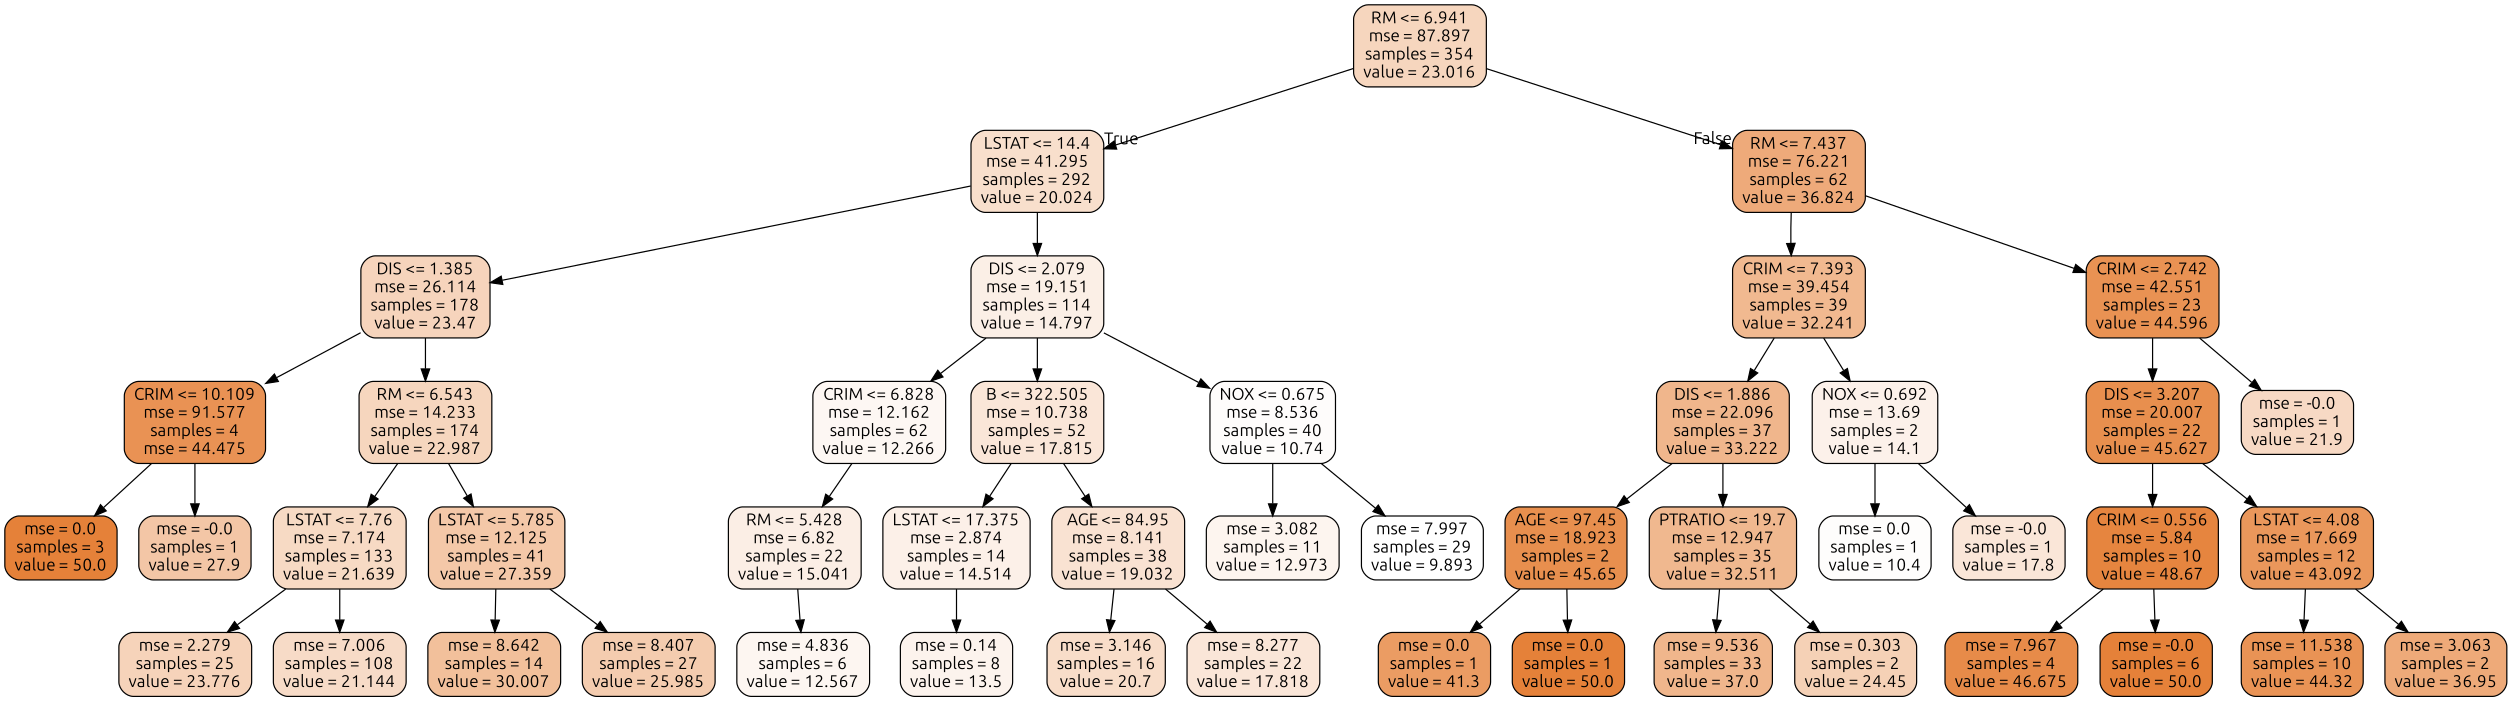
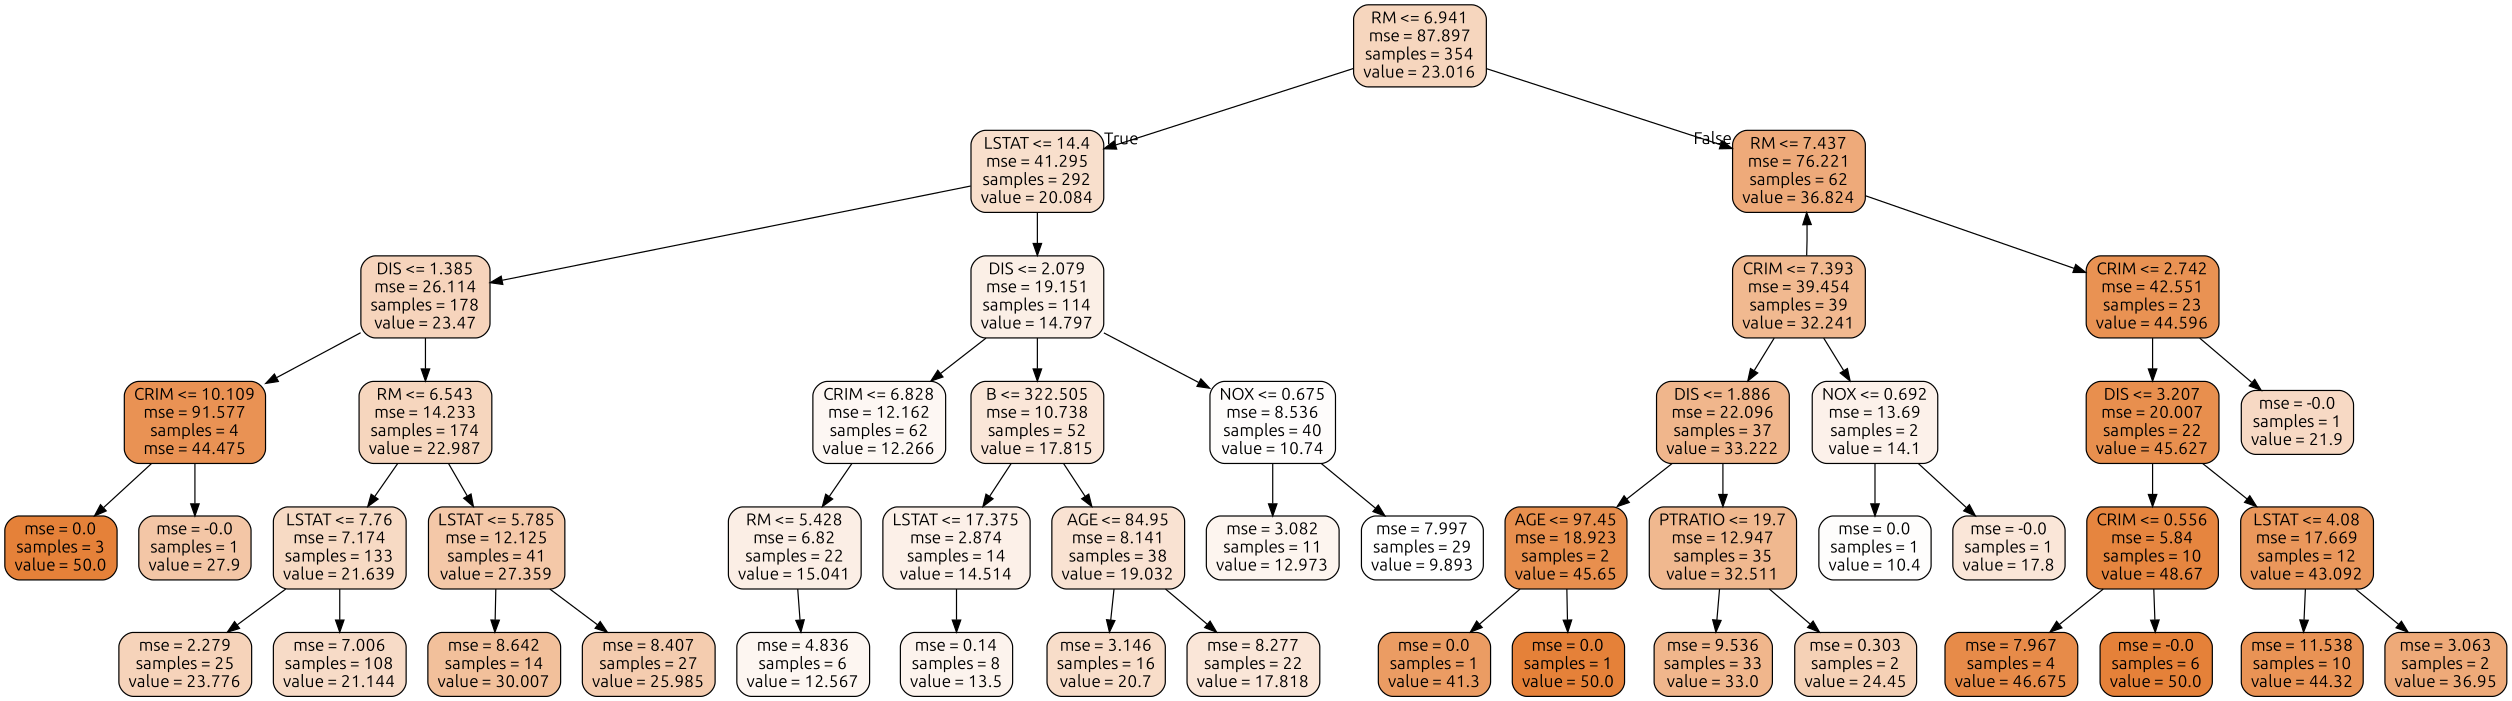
node "LSTAT <= 14.4 mse = 41.295 samples = 292 value = 20.024": label "LSTAT <= 14.4 mse = 41.295 samples = 292 value = 20.024" -> "LSTAT <= 14.4 mse = 41.295 samples = 292 value = 20.084"
edge "RM <= 7.437 mse = 76.221 samples = 62 value = 36.824" -> "CRIM <= 7.393 mse = 39.454 samples = 39 value = 32.241": reversed
node "mse = 9.536 samples = 33 value = 37.0": label "mse = 9.536 samples = 33 value = 37.0" -> "mse = 9.536 samples = 33 value = 33.0"
